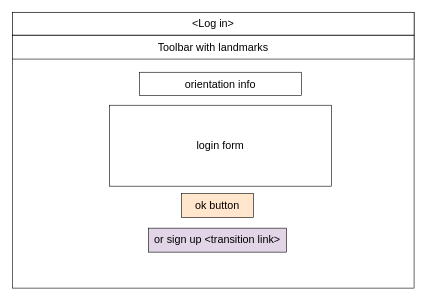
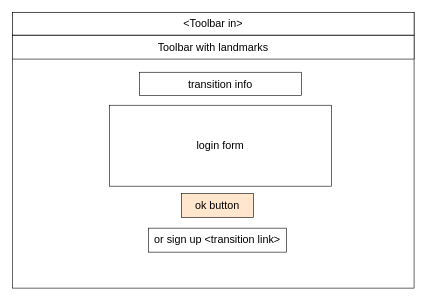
node "<Log in>": label "<Log in>" -> "<Toolbar in>"
node "orientation info": label "orientation info" -> "transition info"
node "or sign up <transition link>": fillcolor #e1d5e7 -> #ffffff
